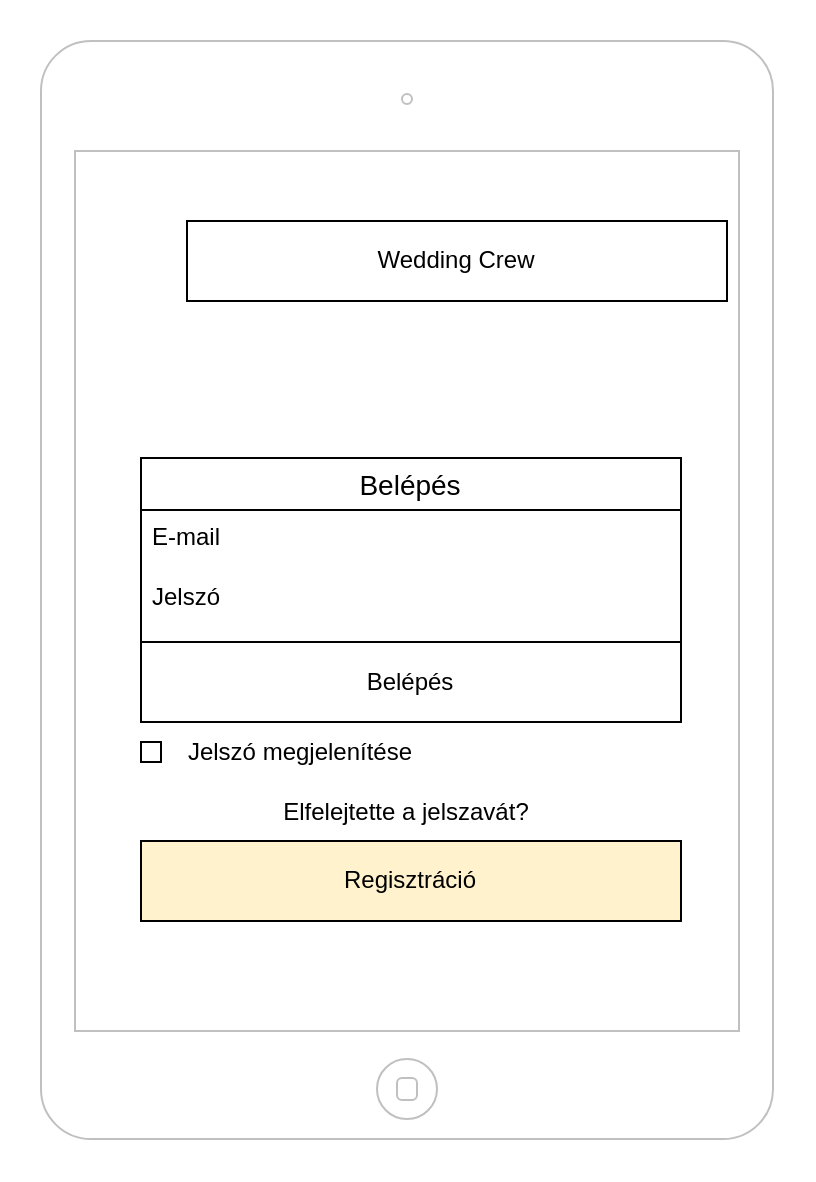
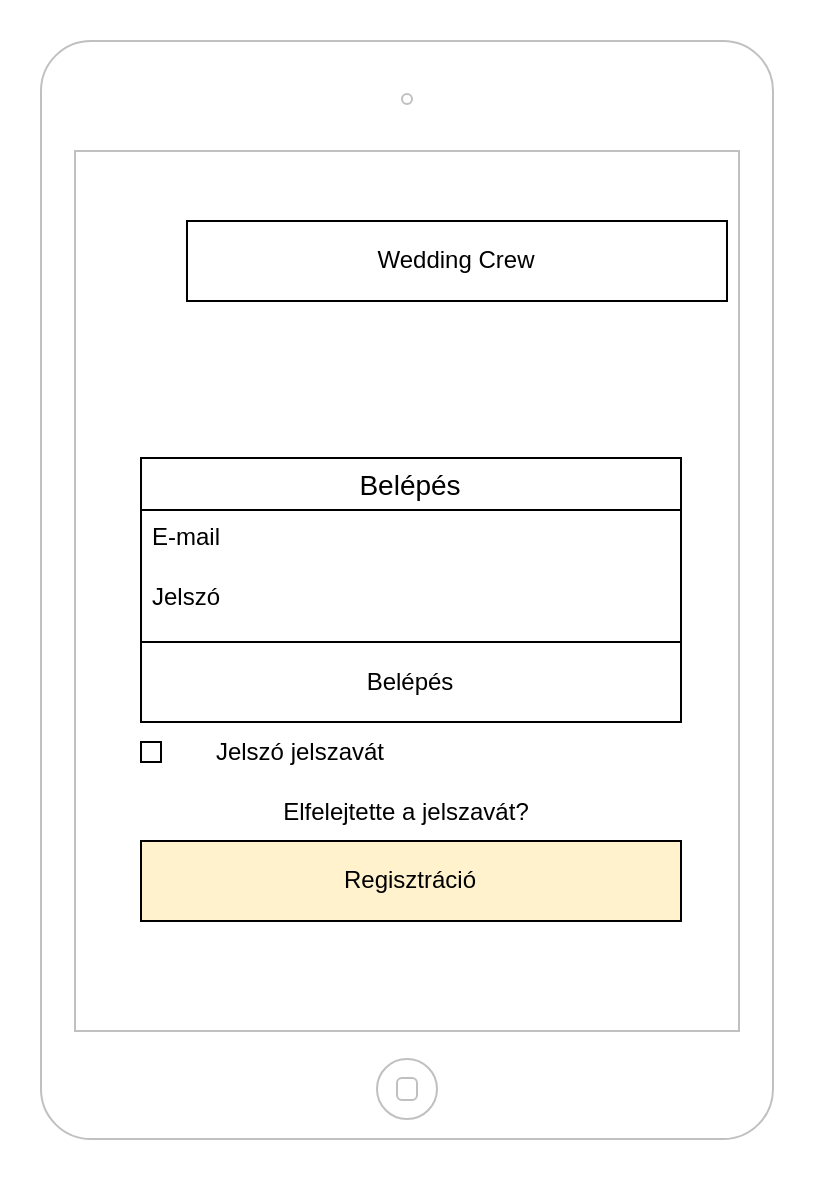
node "Jelszó megjelenítése": label "Jelszó megjelenítése" -> "Jelszó jelszavát"
